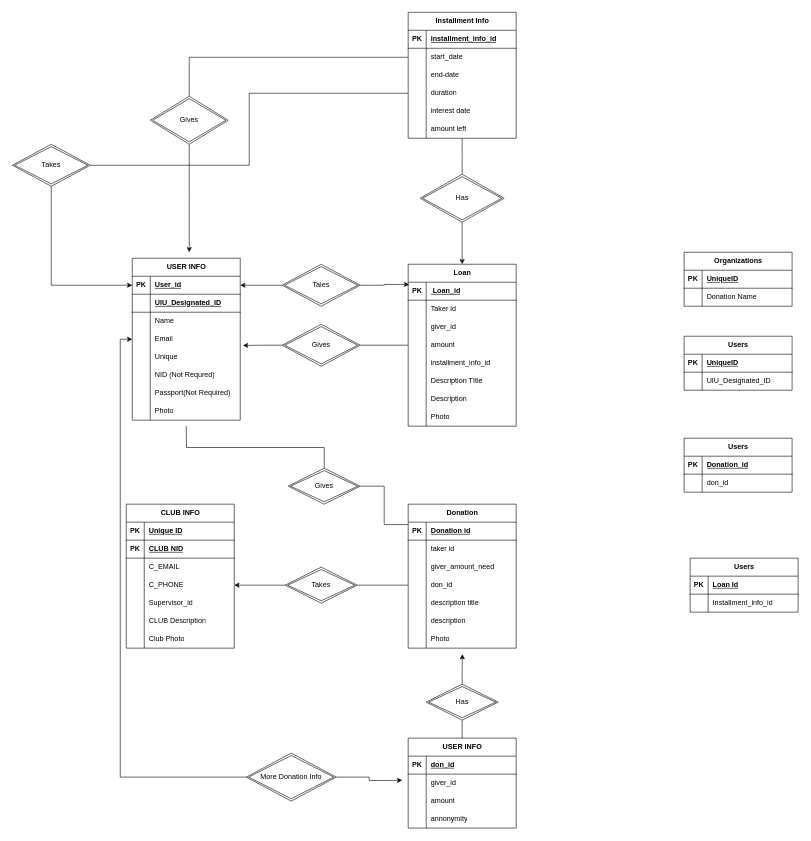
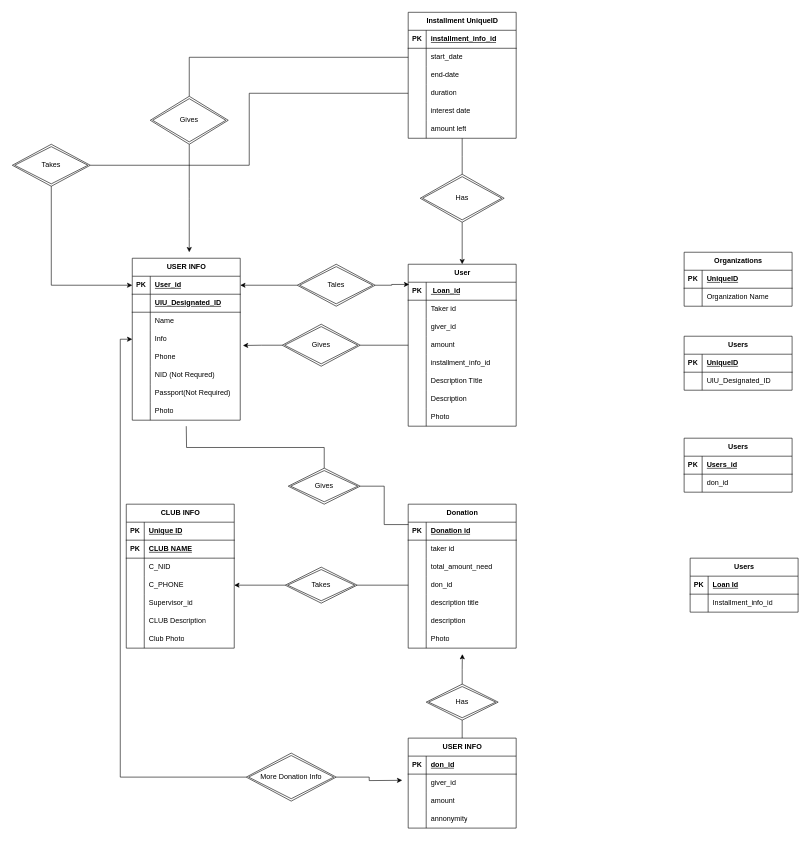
node "Installment Info": label "Installment Info" -> "Installment UniqueID"
node "Loan": label "Loan" -> "User"
node "Tales": moved (321, 285) -> (336, 285)
node "Donation Name": label "Donation Name" -> "Organization Name"
node "Email": label "Email" -> "Info"
node "Unique": label "Unique" -> "Phone"
node "Donation_id": label "Donation_id" -> "Users_id"
node "CLUB NID": label "CLUB NID" -> "CLUB NAME"
node "C_EMAIL": label "C_EMAIL" -> "C_NID"
node "giver_amount_need": label "giver_amount_need" -> "total_amount_need"
